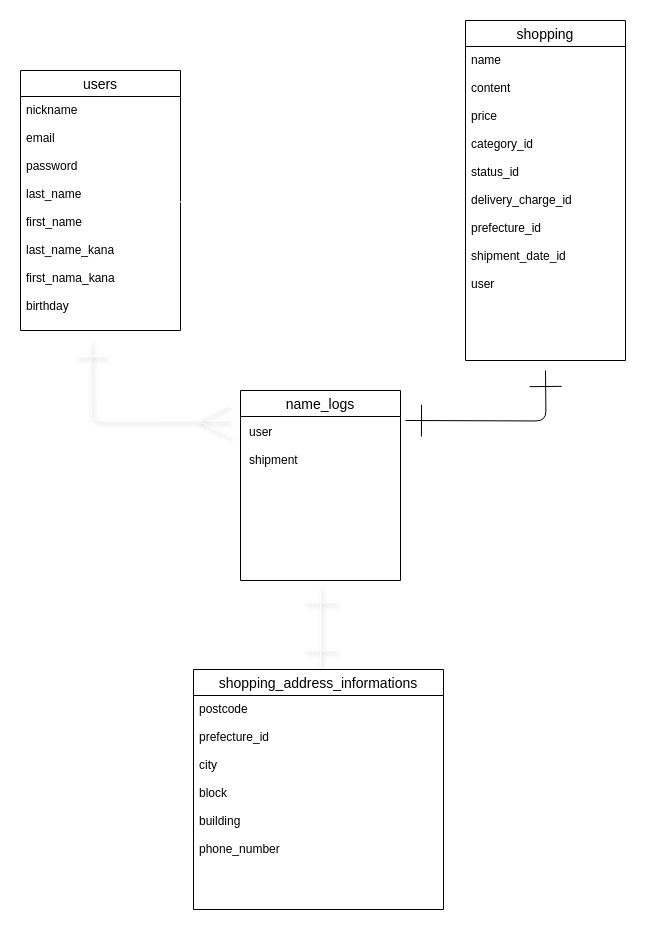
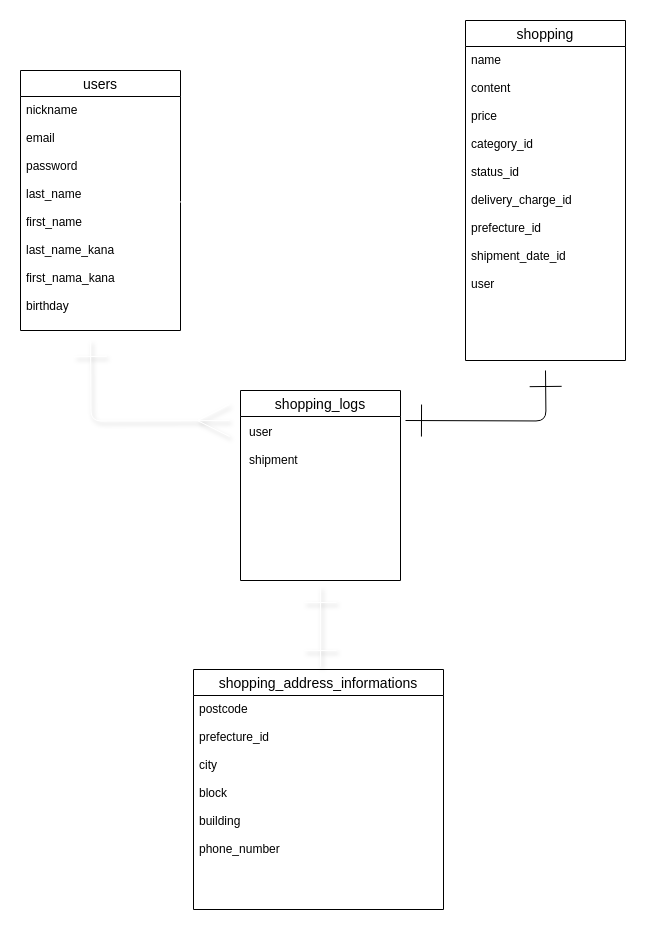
node "name_logs": label "name_logs" -> "shopping_logs"
